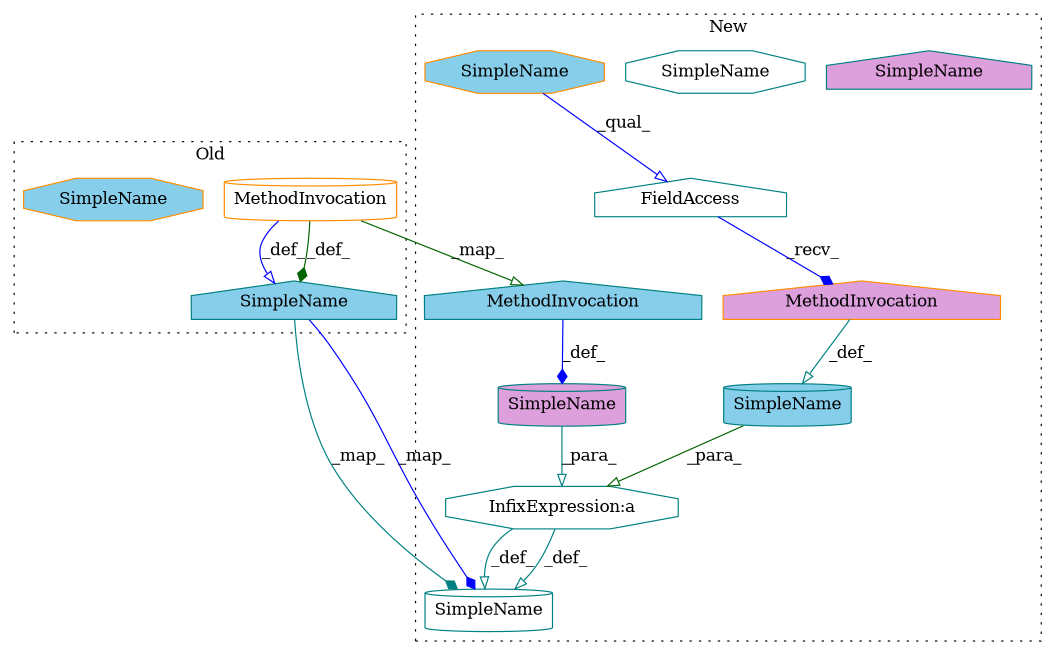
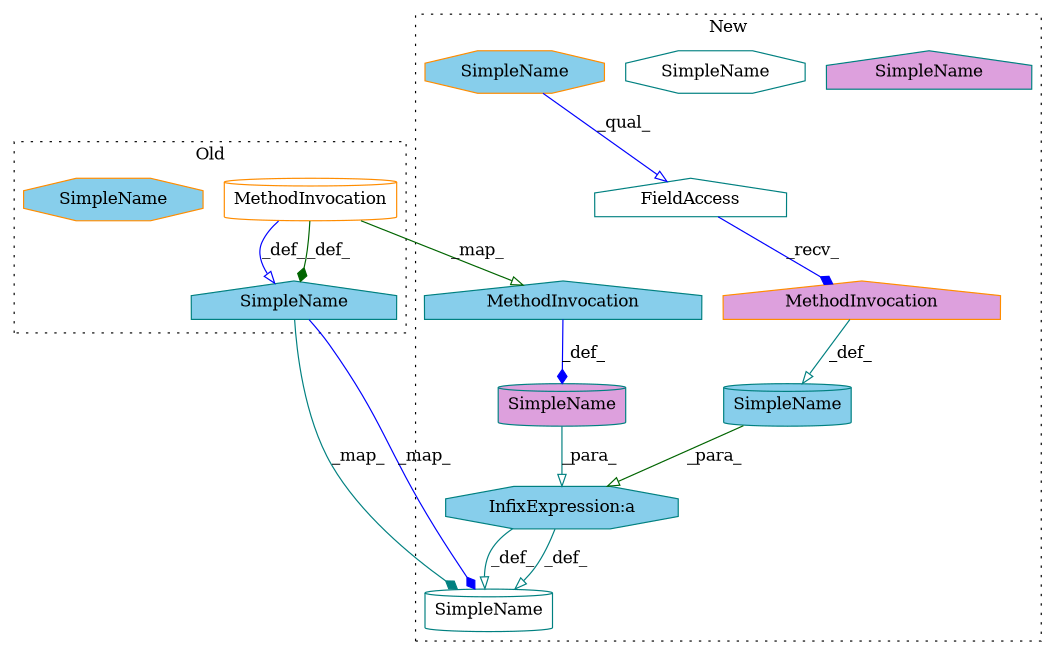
node "InfixExpression:a": fillcolor white -> skyblue
